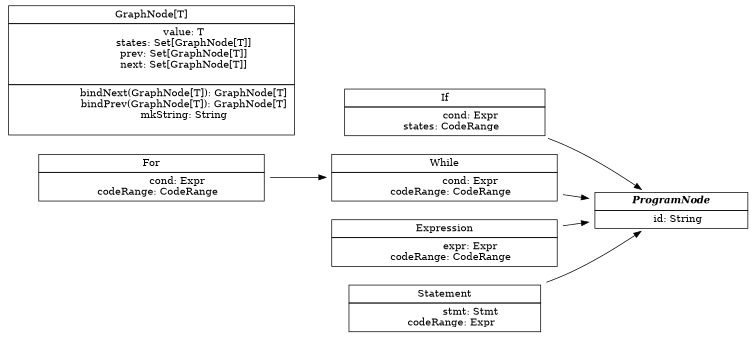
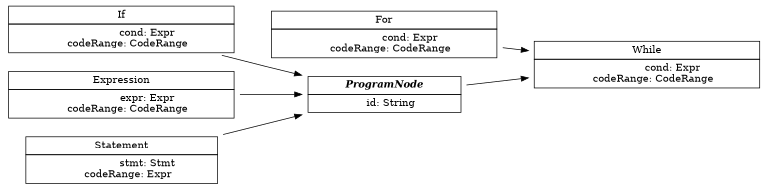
node "GraphNode[T]": removed
node "If": text "states: CodeRange" -> "codeRange: CodeRange"
edge "While" -> "ProgramNode": reversed
